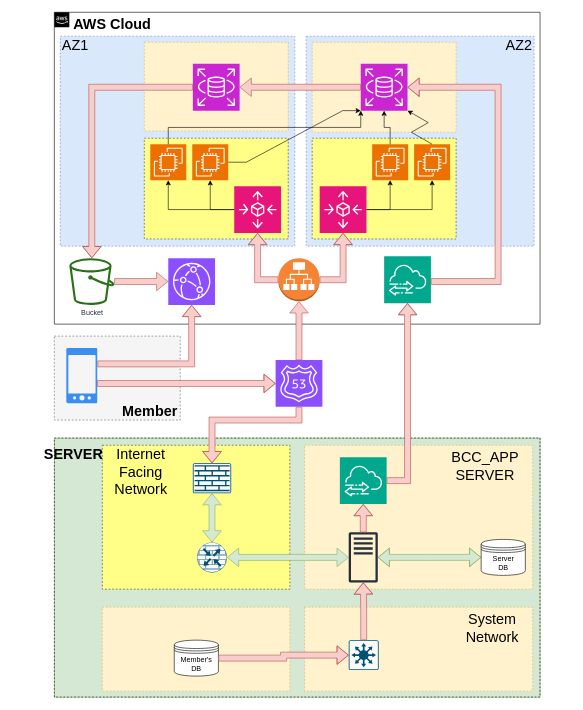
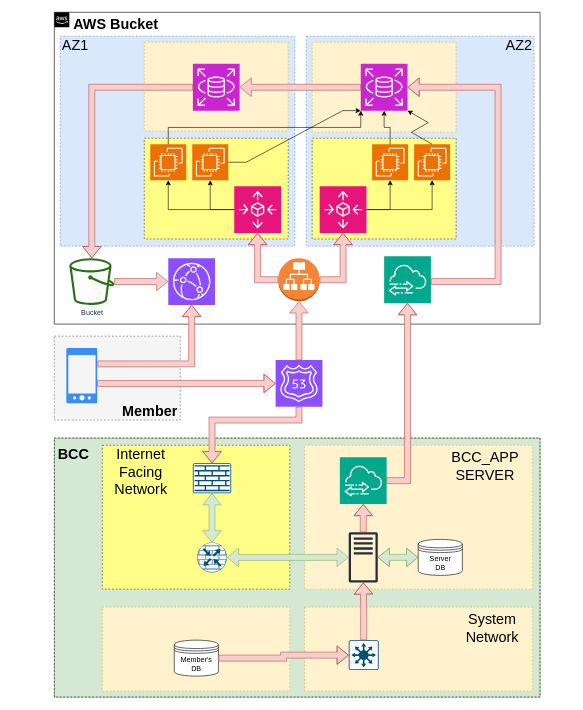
node "AWS Cloud": label "AWS Cloud" -> "AWS Bucket"
node "SERVER": label "SERVER" -> "BCC"
node "Server DB": moved (503, 558) -> (440, 558)
